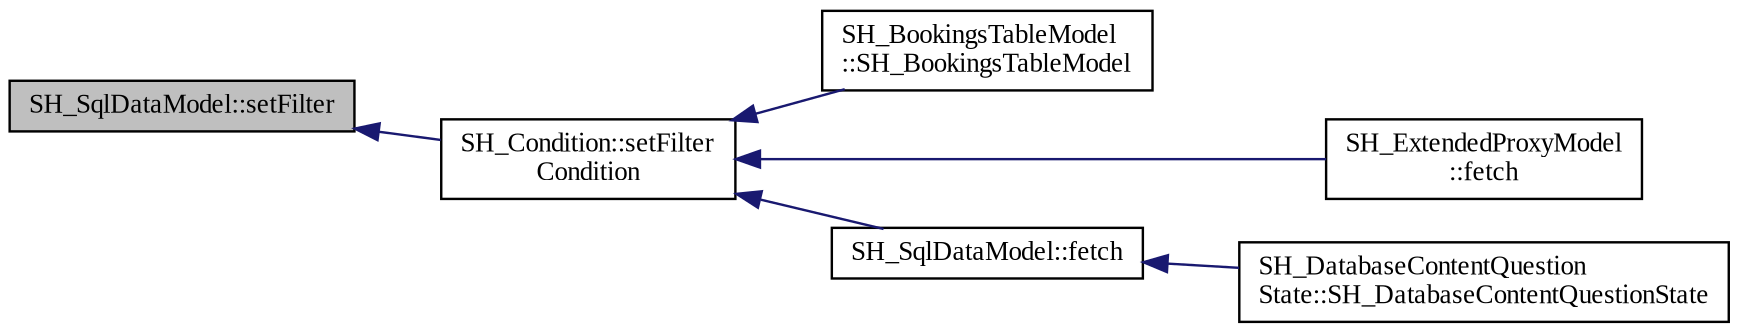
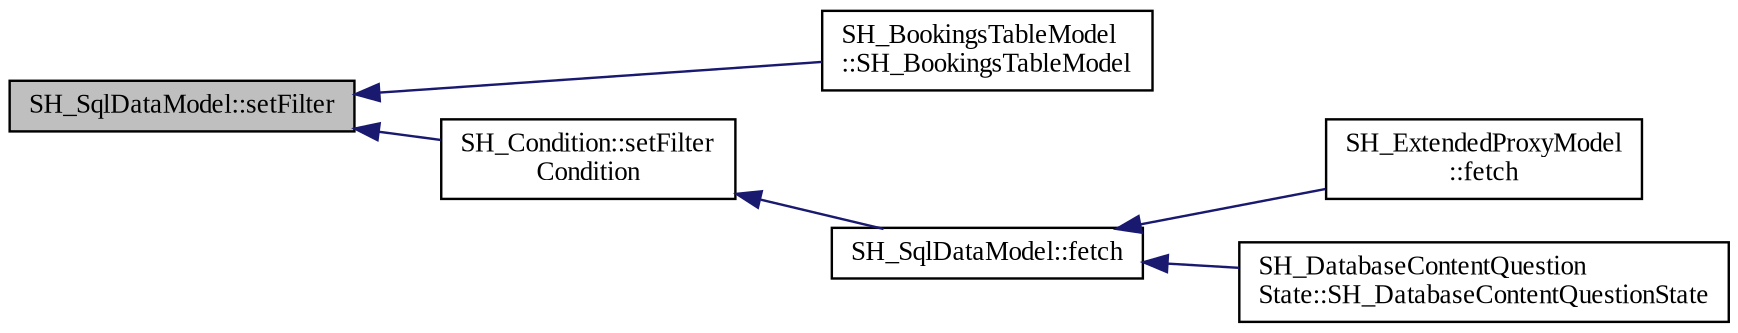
edge "SH_BookingsTableModel ::SH_BookingsTableModel" -> "SH_Condition::setFilter Condition": now "SH_BookingsTableModel ::SH_BookingsTableModel" -> "SH_SqlDataModel::setFilter"
edge "SH_ExtendedProxyModel ::fetch" -> "SH_Condition::setFilter Condition": now "SH_ExtendedProxyModel ::fetch" -> "SH_SqlDataModel::fetch"
